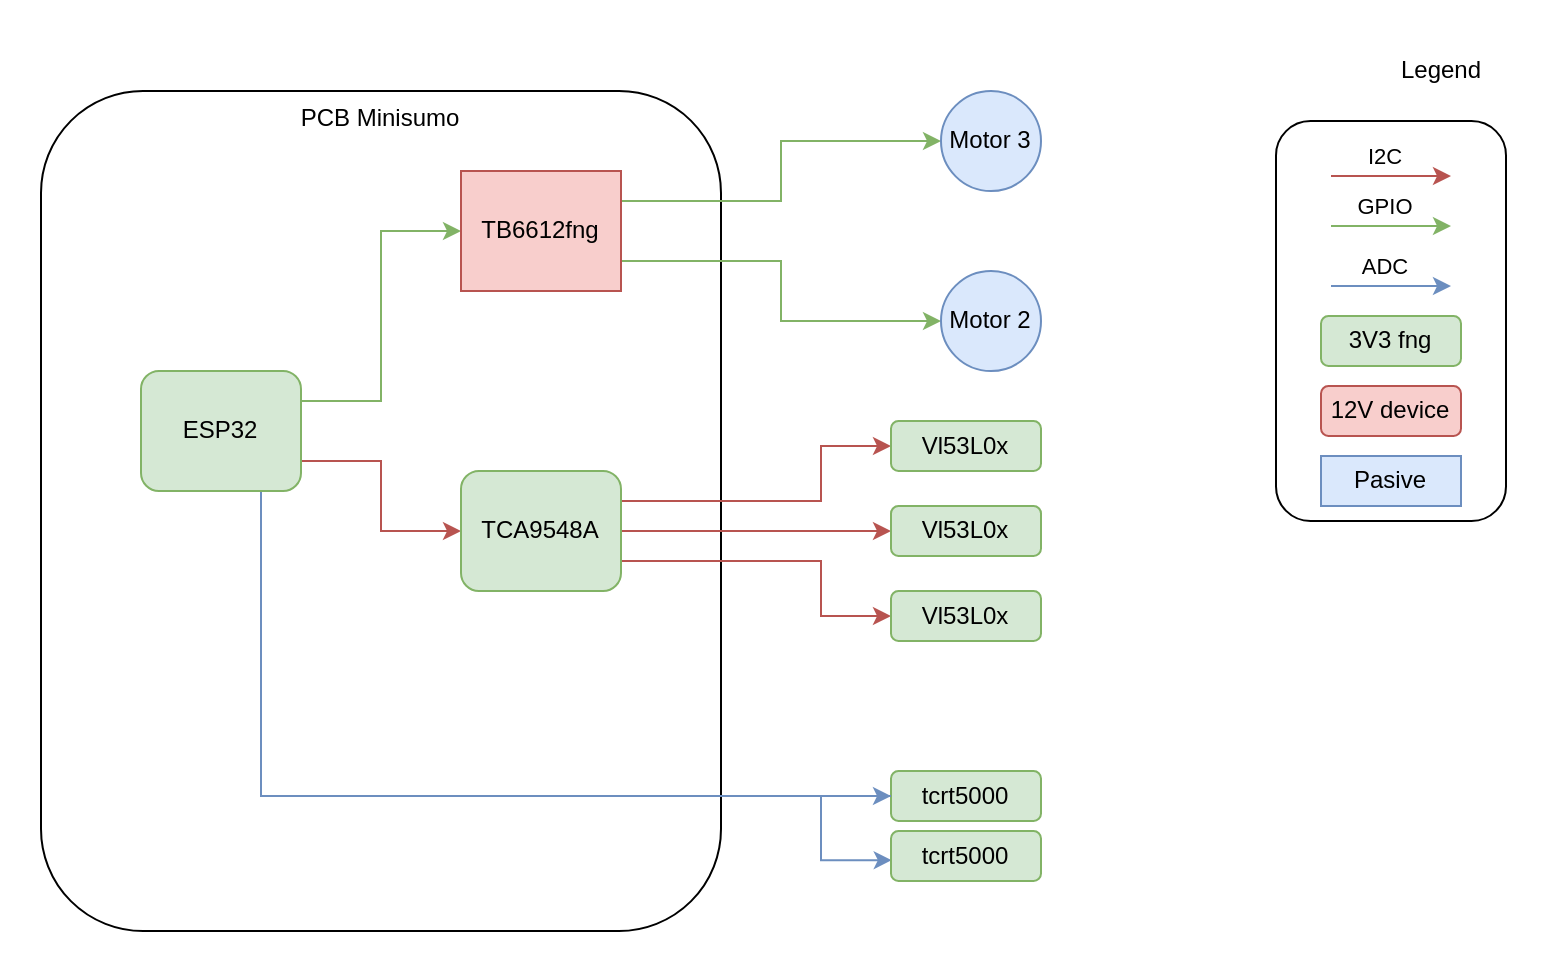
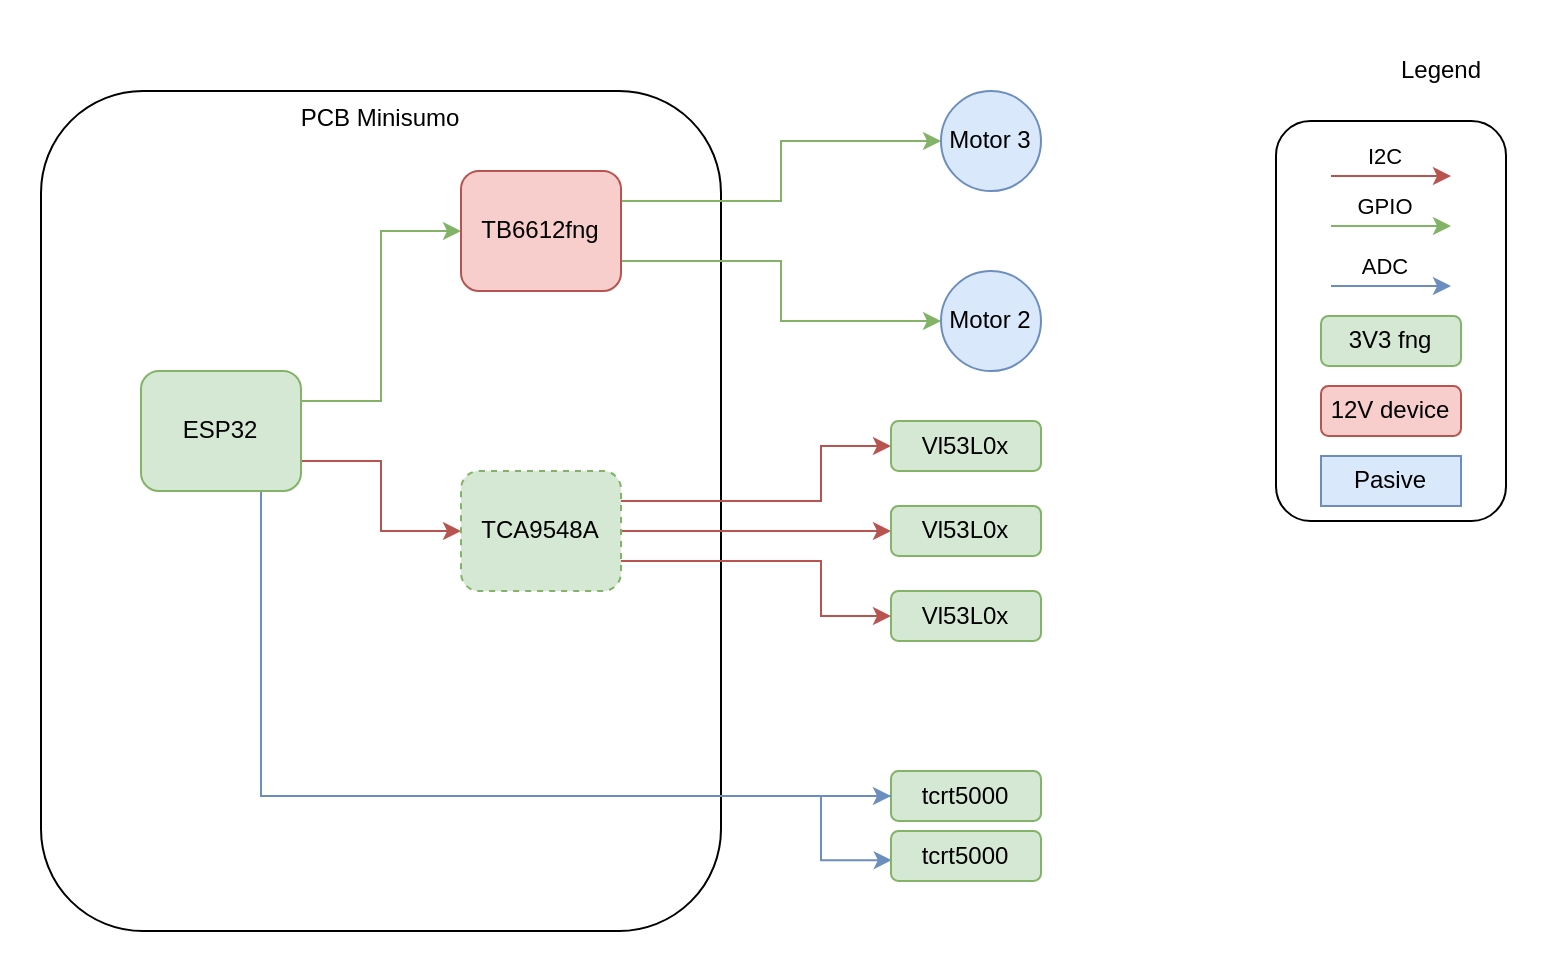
node "TB6612fng": shape rectangle -> rounded rectangle
node "TCA9548A": style solid -> dashed
